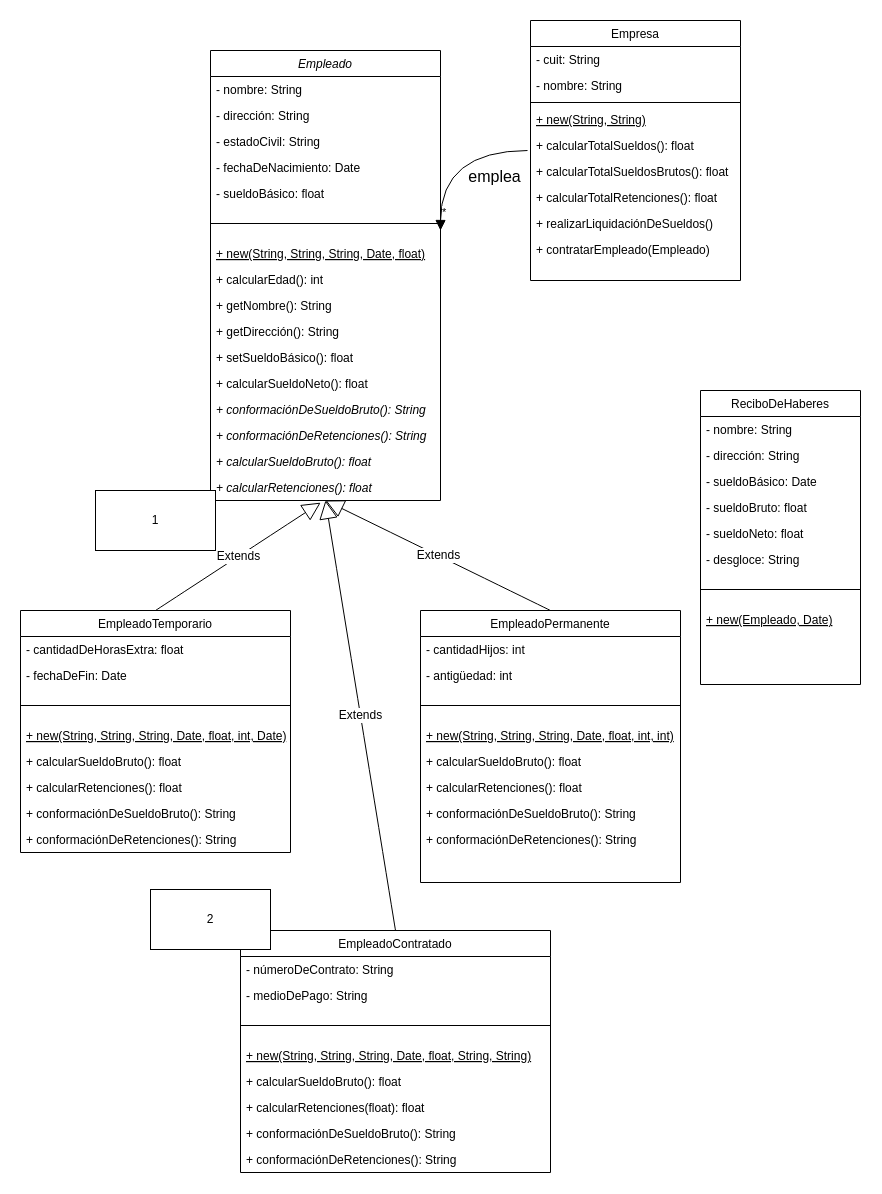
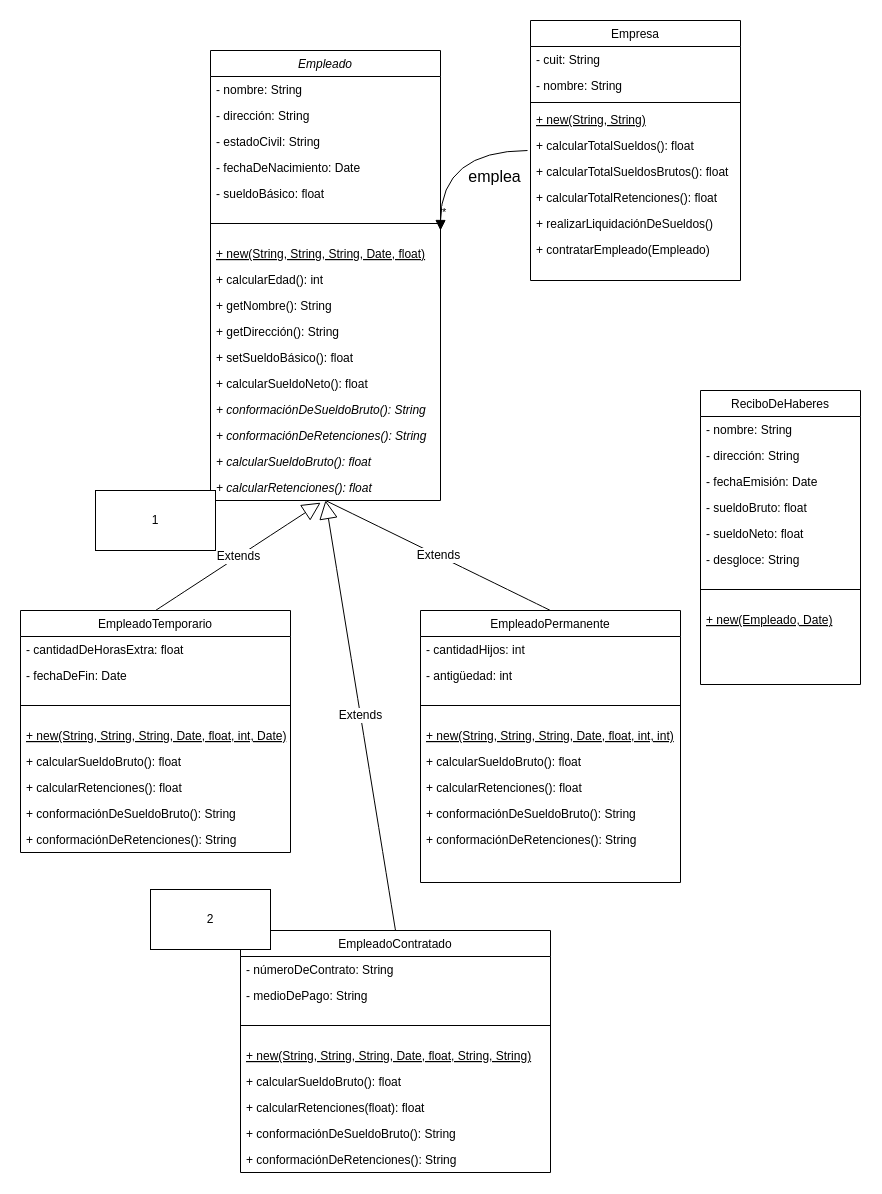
node "- sueldoBásico: Date": label "- sueldoBásico: Date" -> "- fechaEmisión: Date"
edge "EmpleadoPermanente" -> "Empleado": arrowhead block -> none
